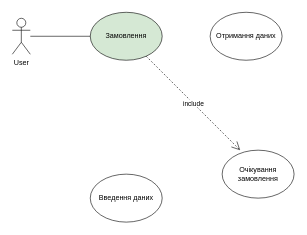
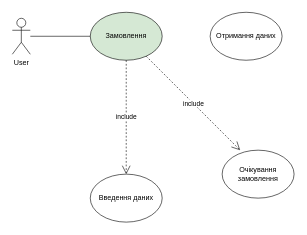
edge "Замовлення" -> "Введення даних": added, label "include"
